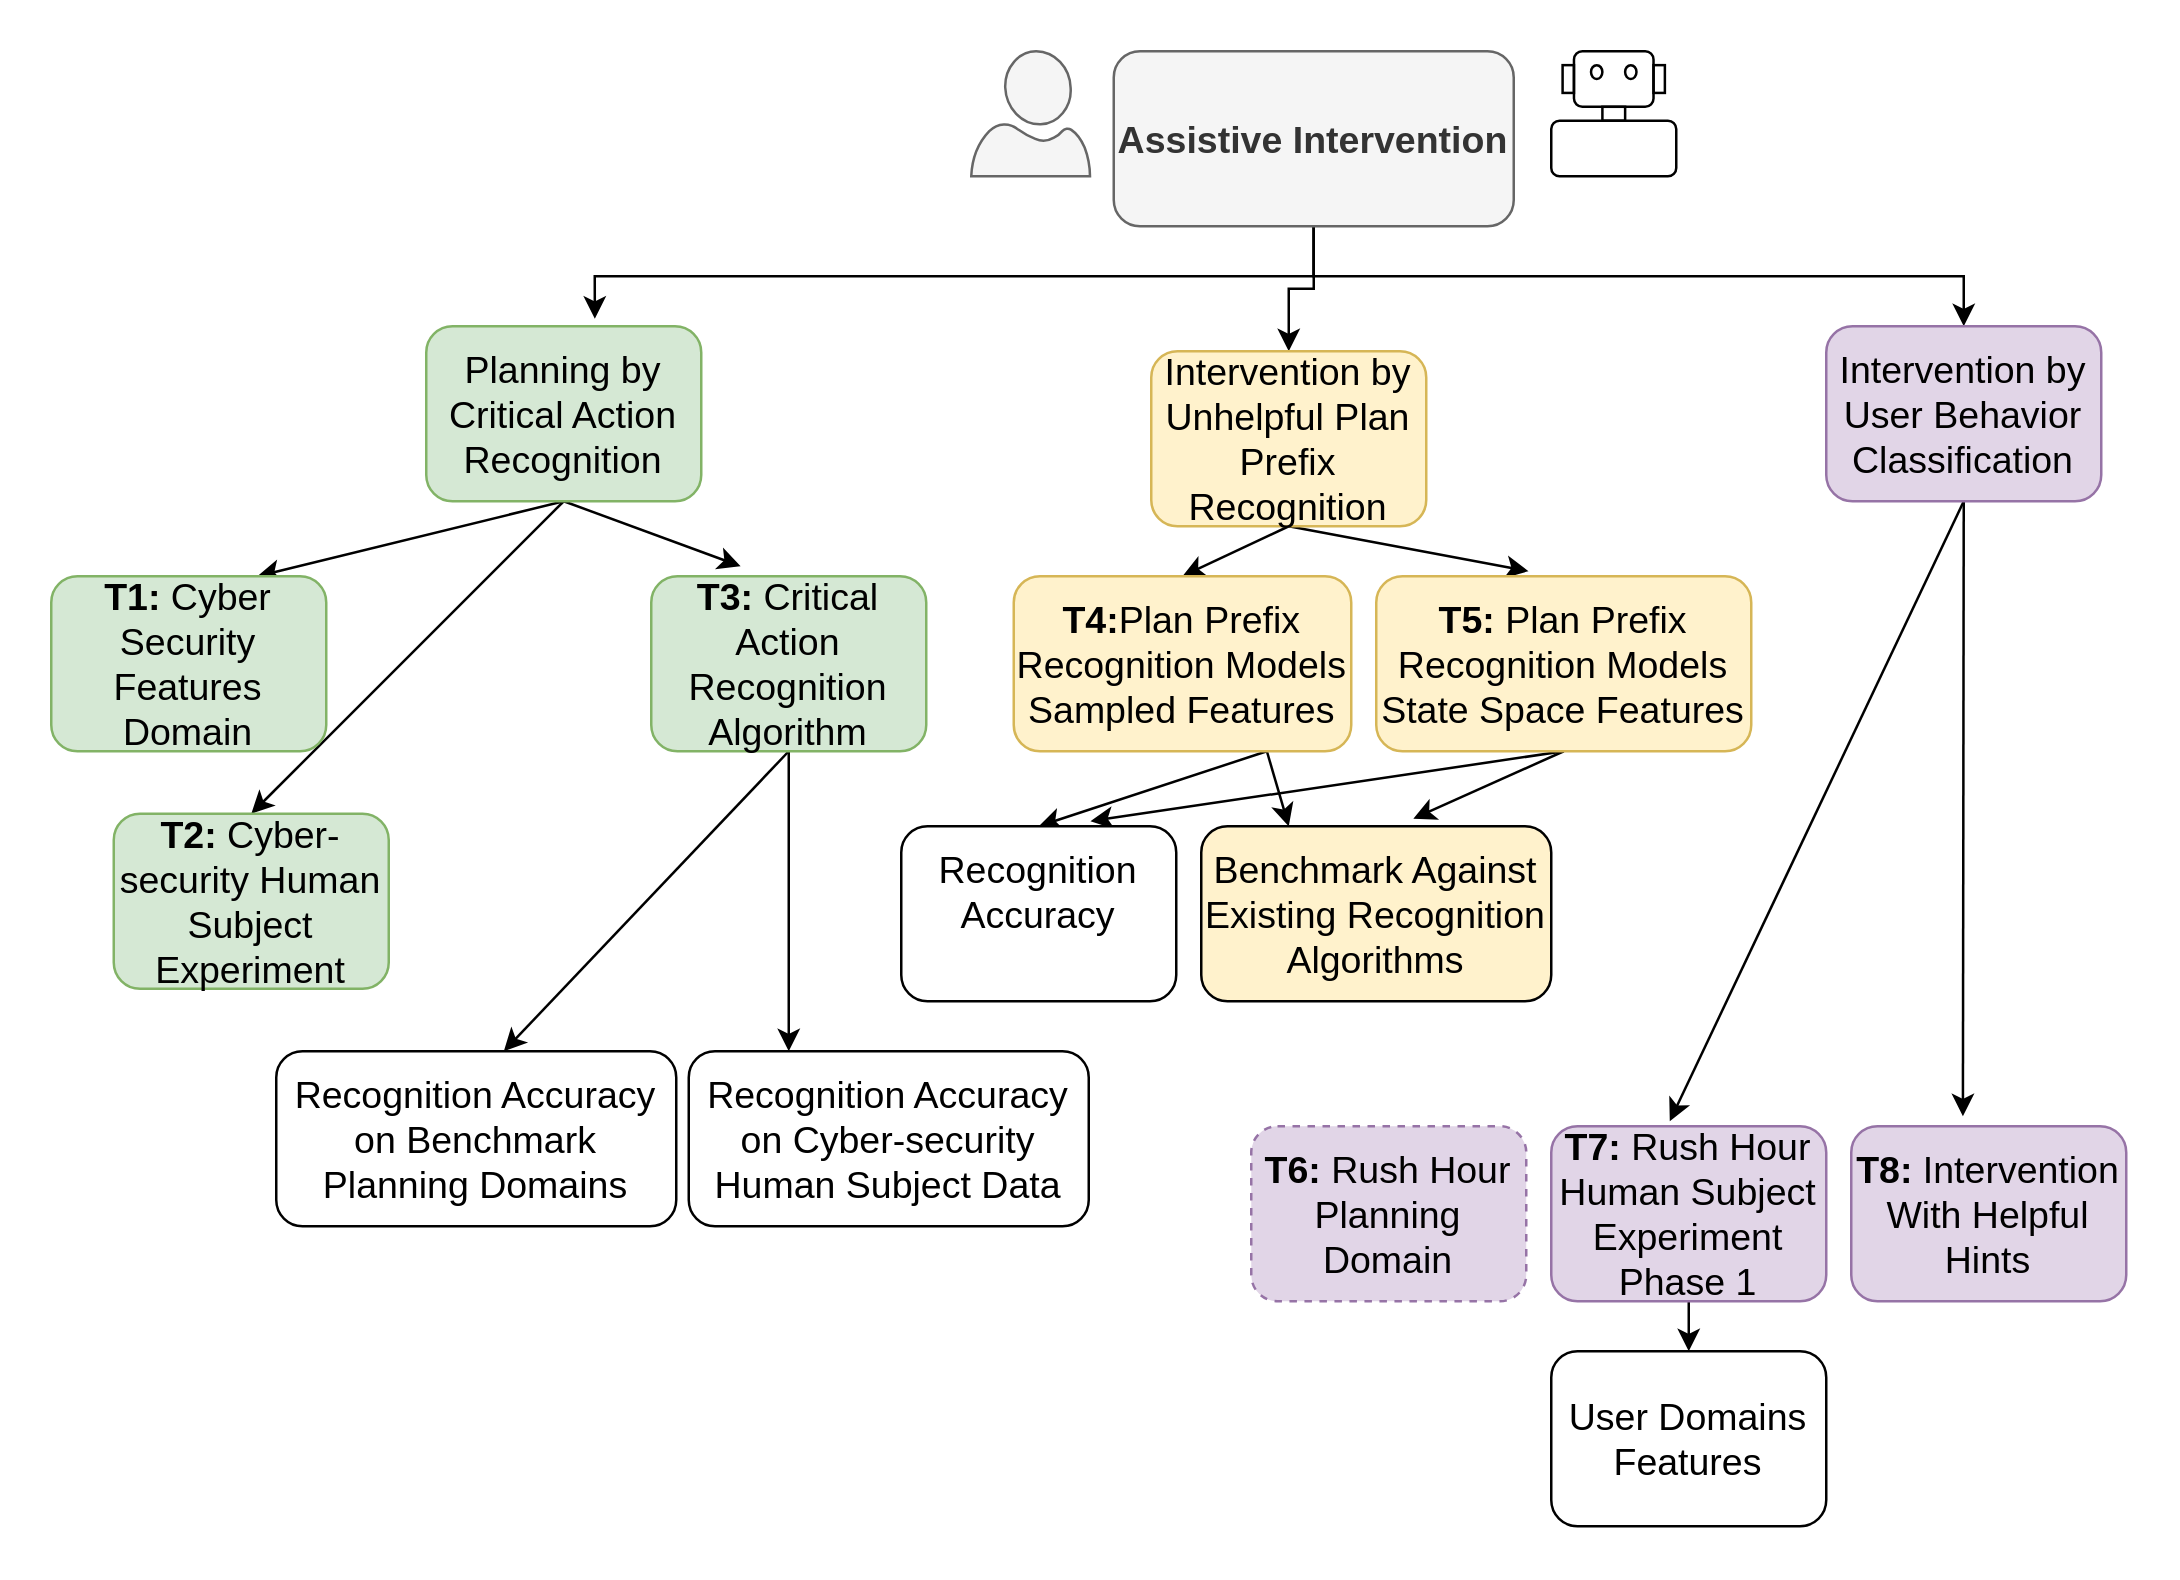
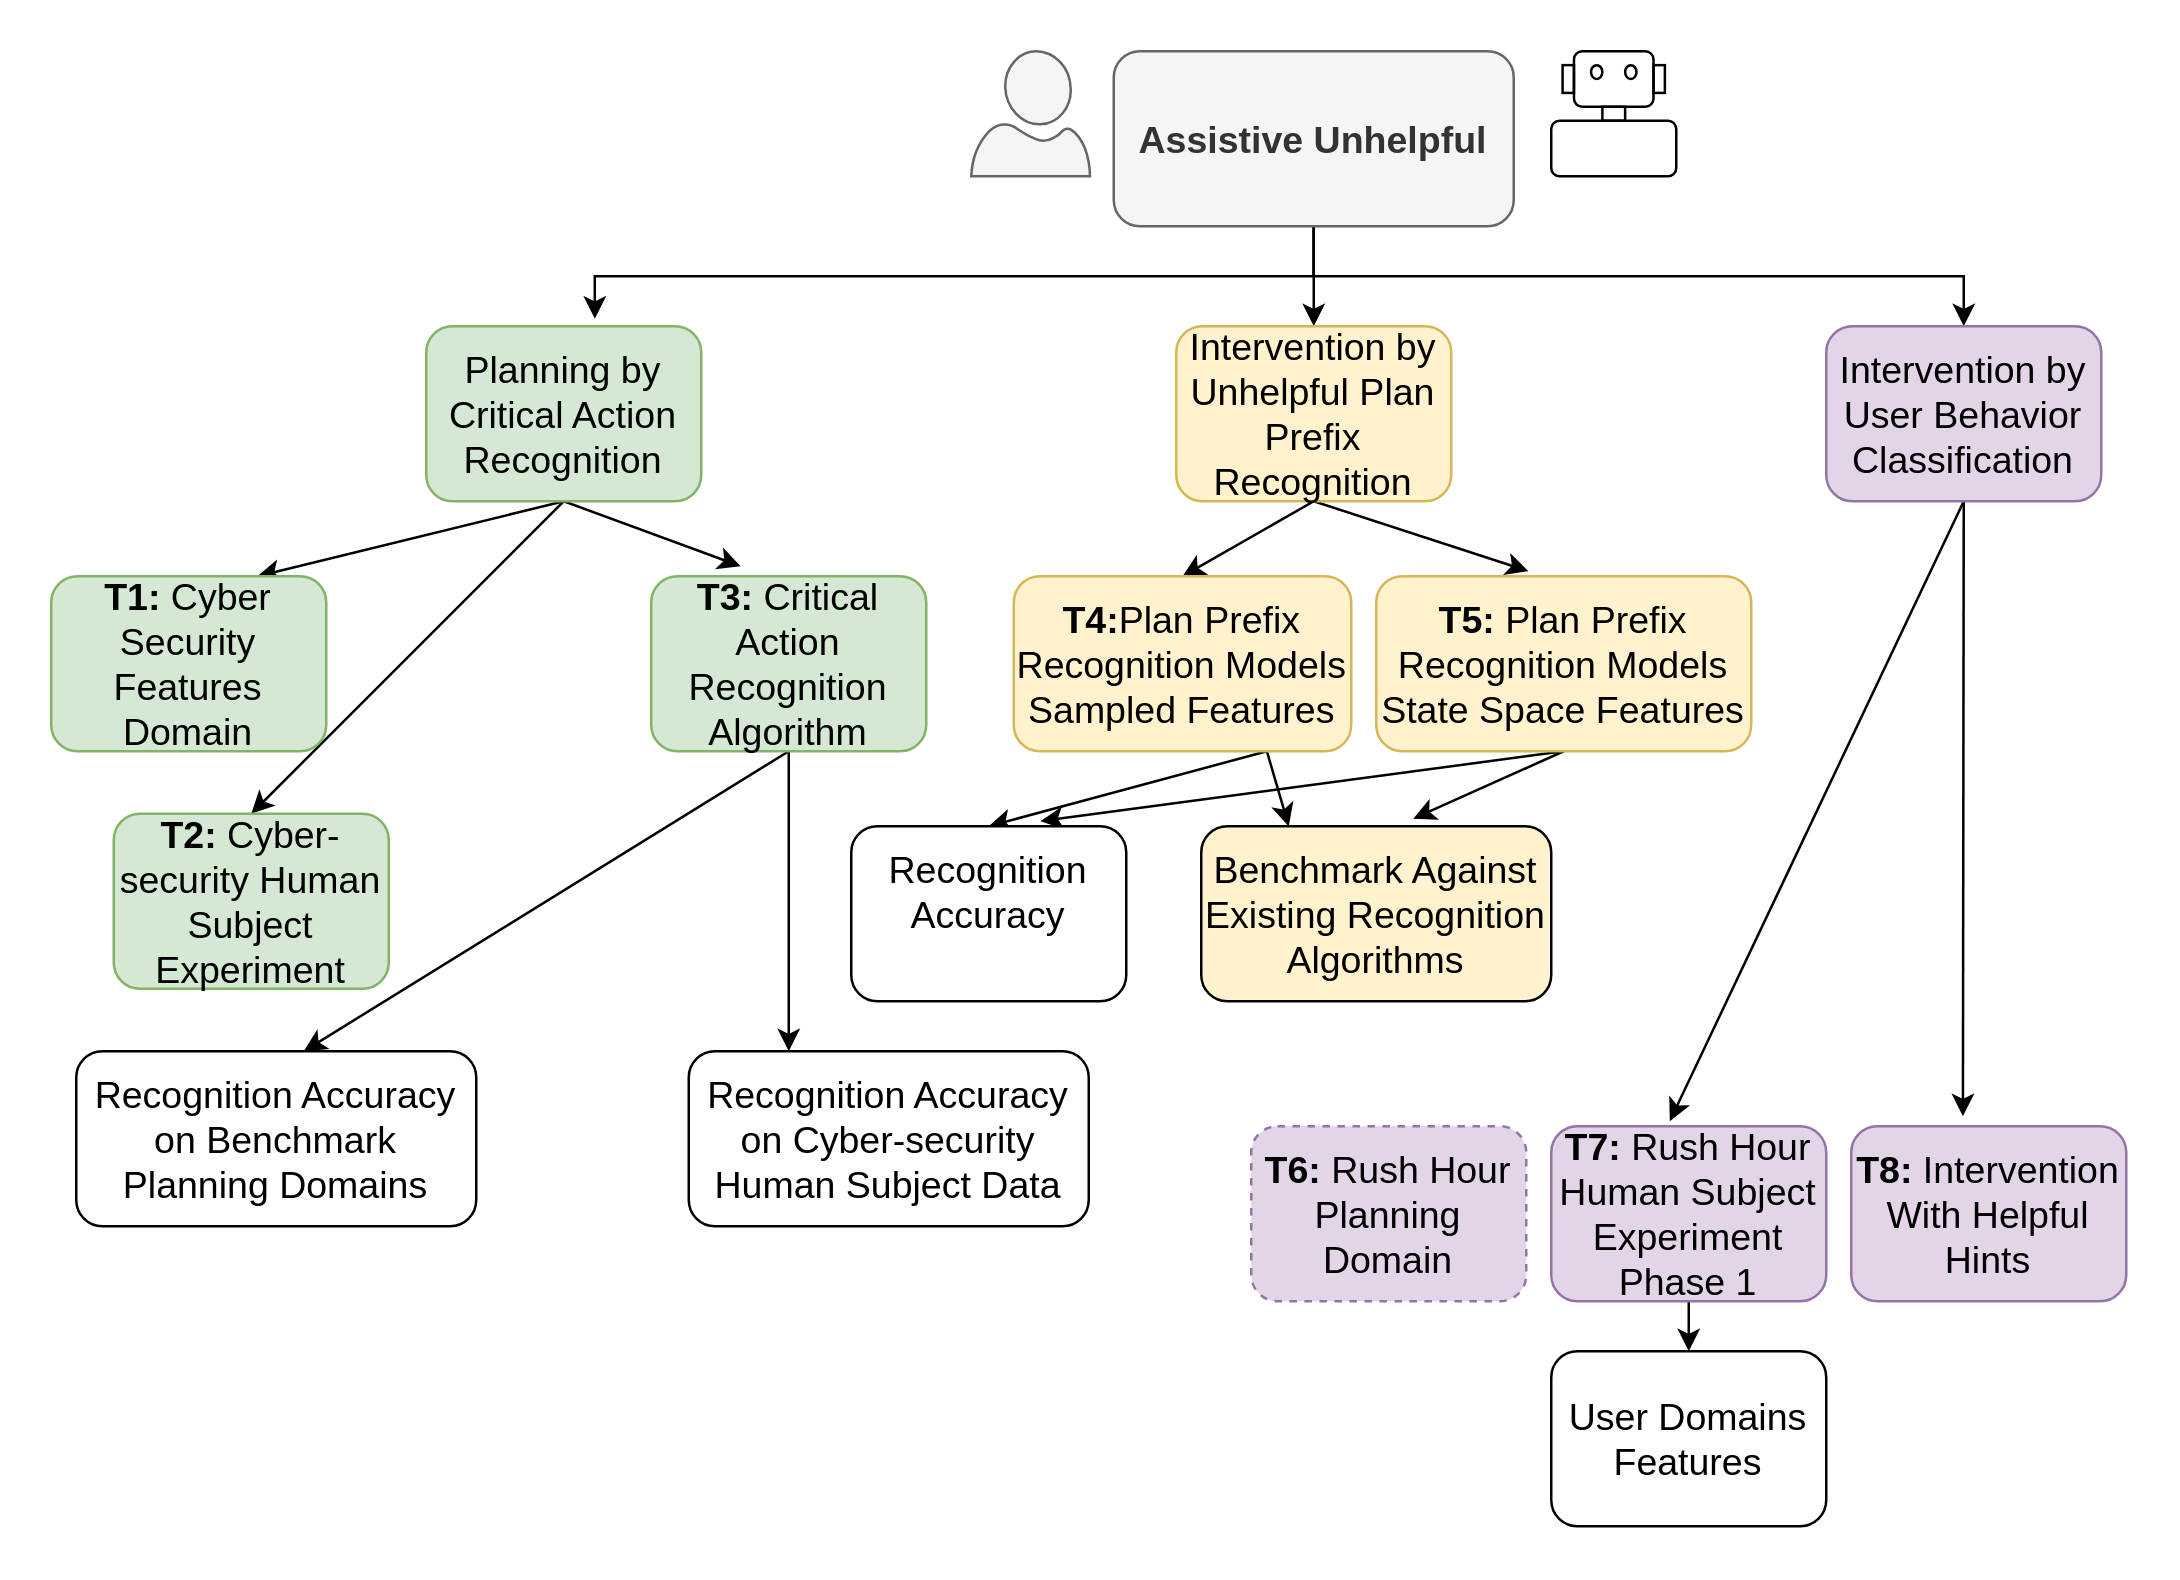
node "Assistive Intervention": label "Assistive Intervention" -> "Assistive Unhelpful"
node "Intervention by Unhelpful Plan Prefix Recognition": moved (1289, 439) -> (1314, 414)
node "Recognition Accuracy": moved (1039, 914) -> (989, 914)
node "Recognition Accuracy on Benchmark Planning Domains": moved (476, 1139) -> (276, 1139)
